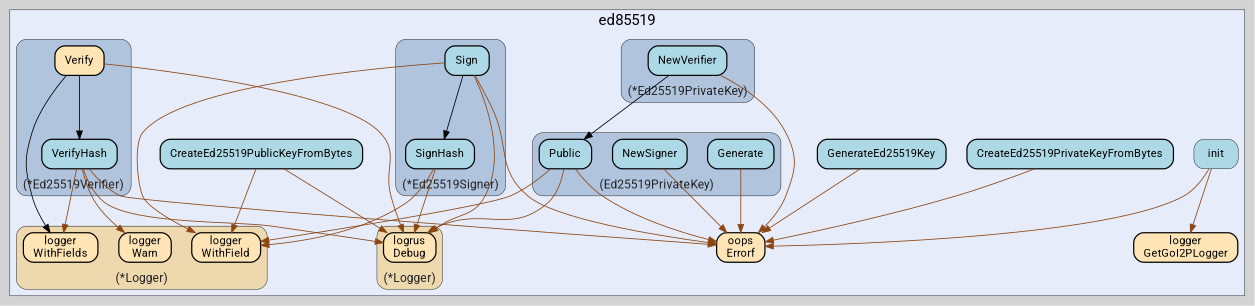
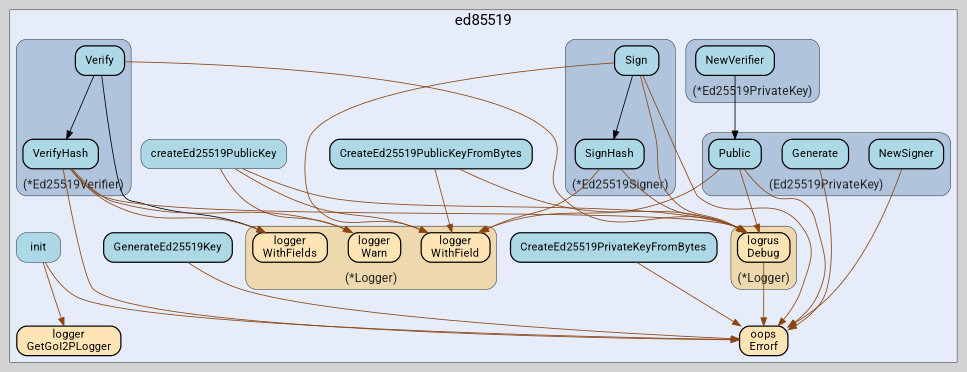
node "Verify": fillcolor moccasin -> lightblue
edge "NewVerifier" -> "oops Errorf": now "logrus Debug" -> "oops Errorf"
node "createEd25519PublicKey": added
